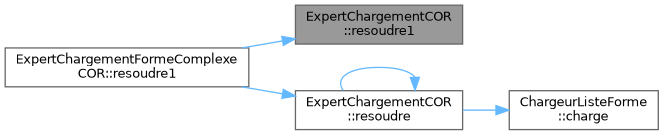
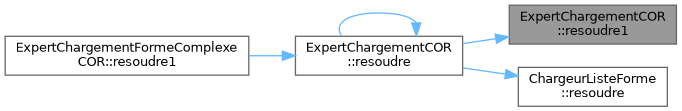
edge "ExpertChargementFormeComplexe COR::resoudre1" -> "ExpertChargementCOR ::resoudre1": now "ExpertChargementCOR ::resoudre" -> "ExpertChargementCOR ::resoudre1"
node "ChargeurListeForme ::charge": label "ChargeurListeForme ::charge" -> "ChargeurListeForme ::resoudre"
